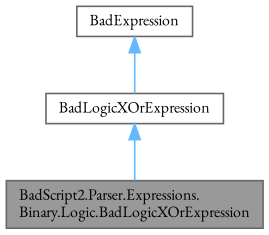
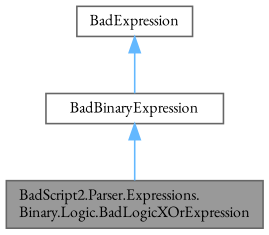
node "BadLogicXOrExpression": label "BadLogicXOrExpression" -> "BadBinaryExpression"
